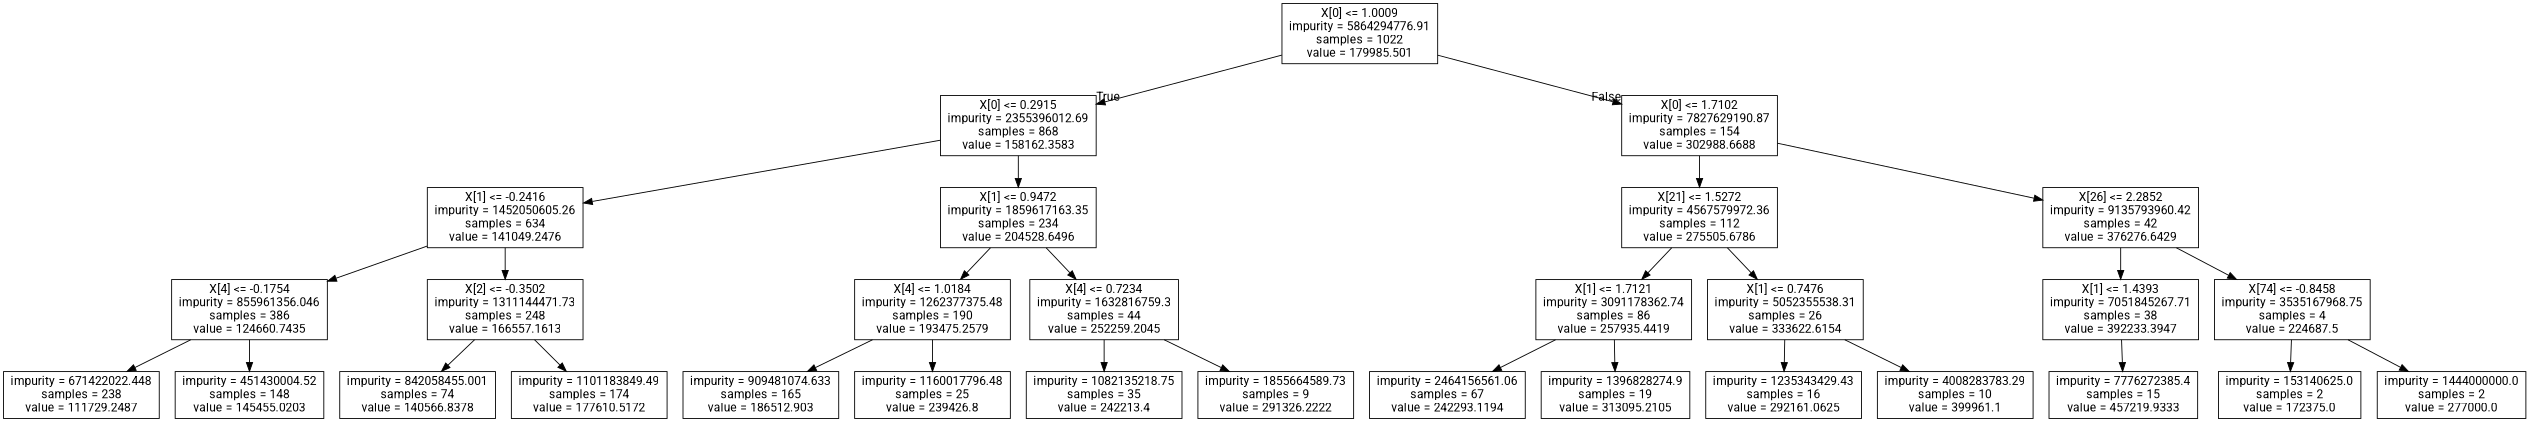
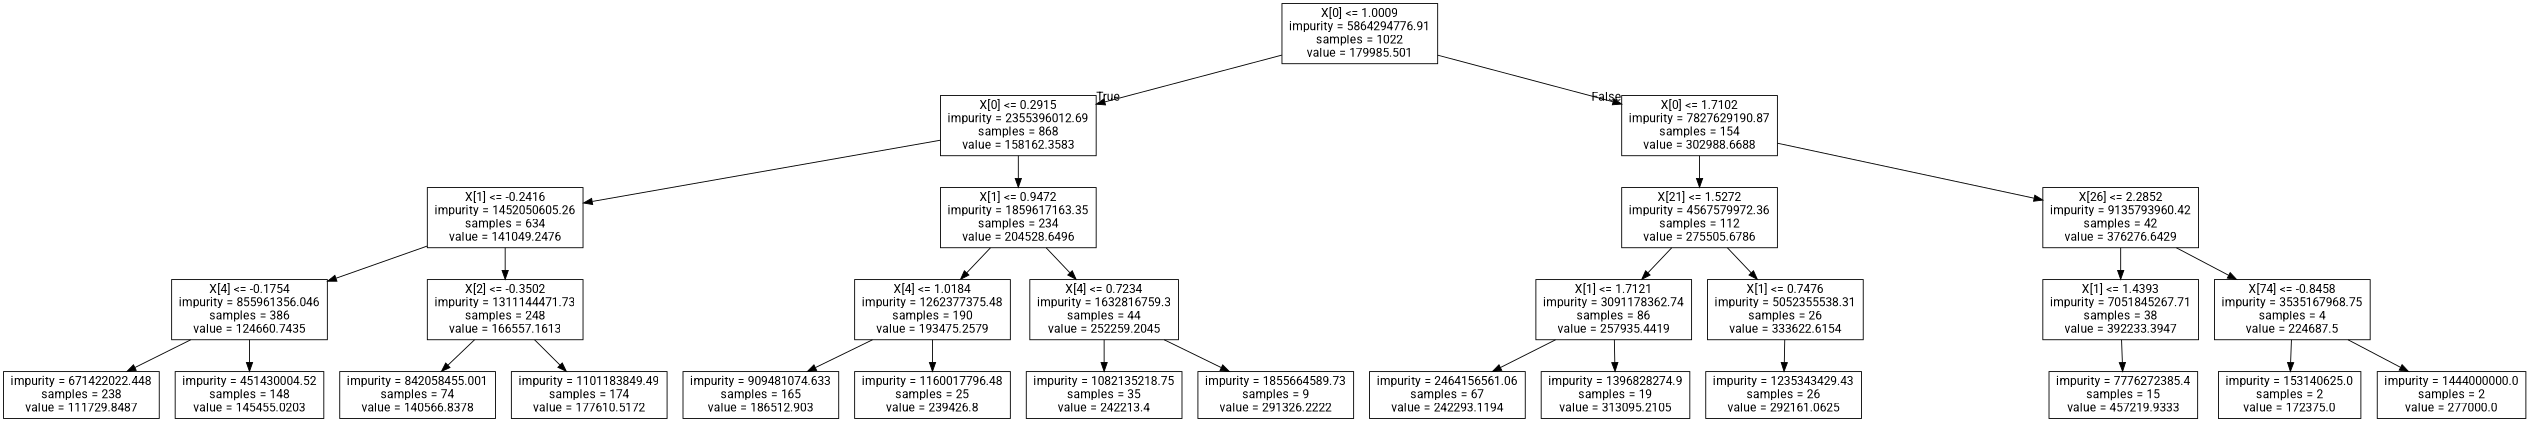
node "impurity = 671422022.448 samples = 238 value = 111729.2487": label "impurity = 671422022.448 samples = 238 value = 111729.2487" -> "impurity = 671422022.448 samples = 238 value = 111729.8487"
node "impurity = 1235343429.43 samples = 16 value = 292161.0625": label "impurity = 1235343429.43 samples = 16 value = 292161.0625" -> "impurity = 1235343429.43 samples = 26 value = 292161.0625"
node "impurity = 4008283783.29 samples = 10 value = 399961.1": removed
